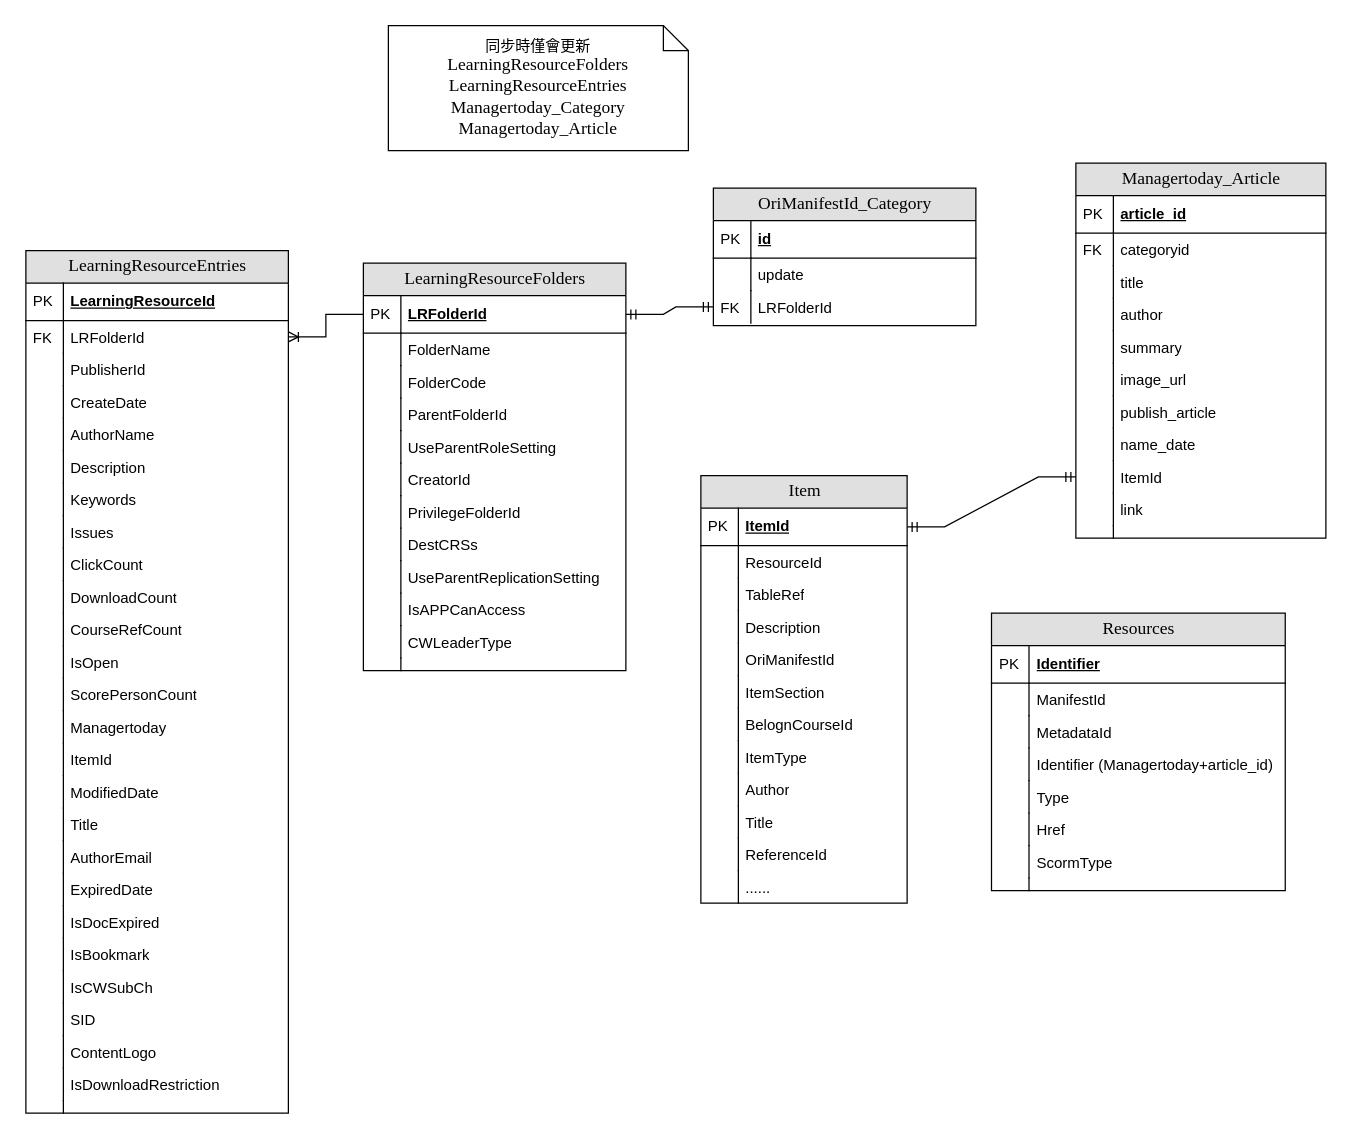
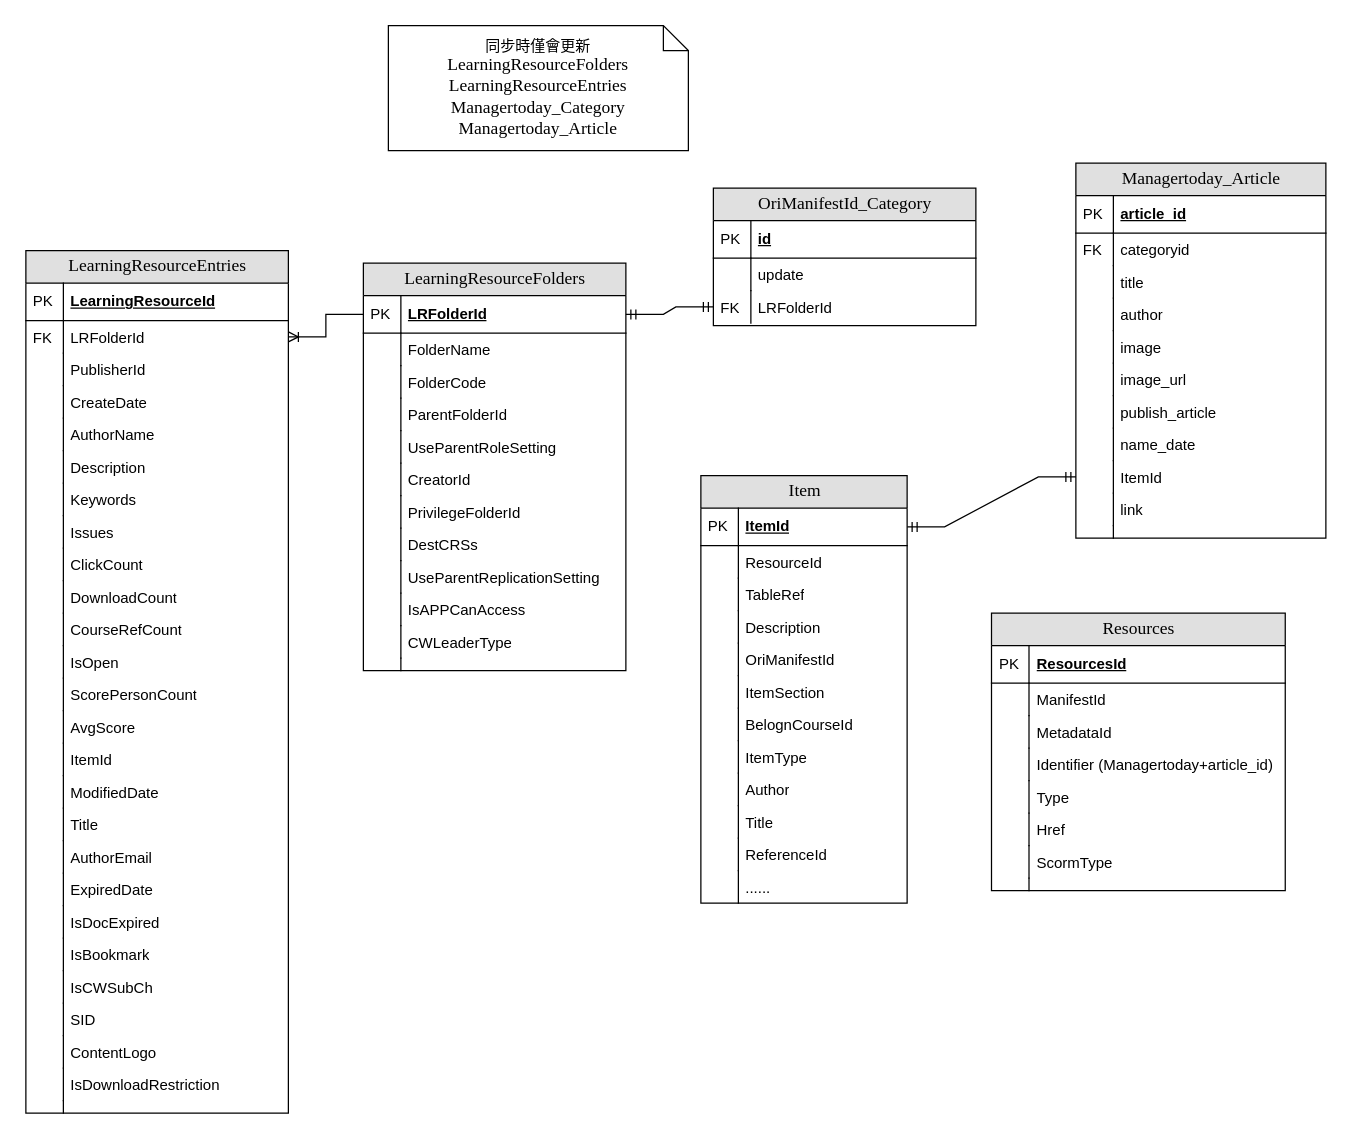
node "summary": label "summary" -> "image"
node "Identifier": label "Identifier" -> "ResourcesId"
node "Managertoday": label "Managertoday" -> "AvgScore"
